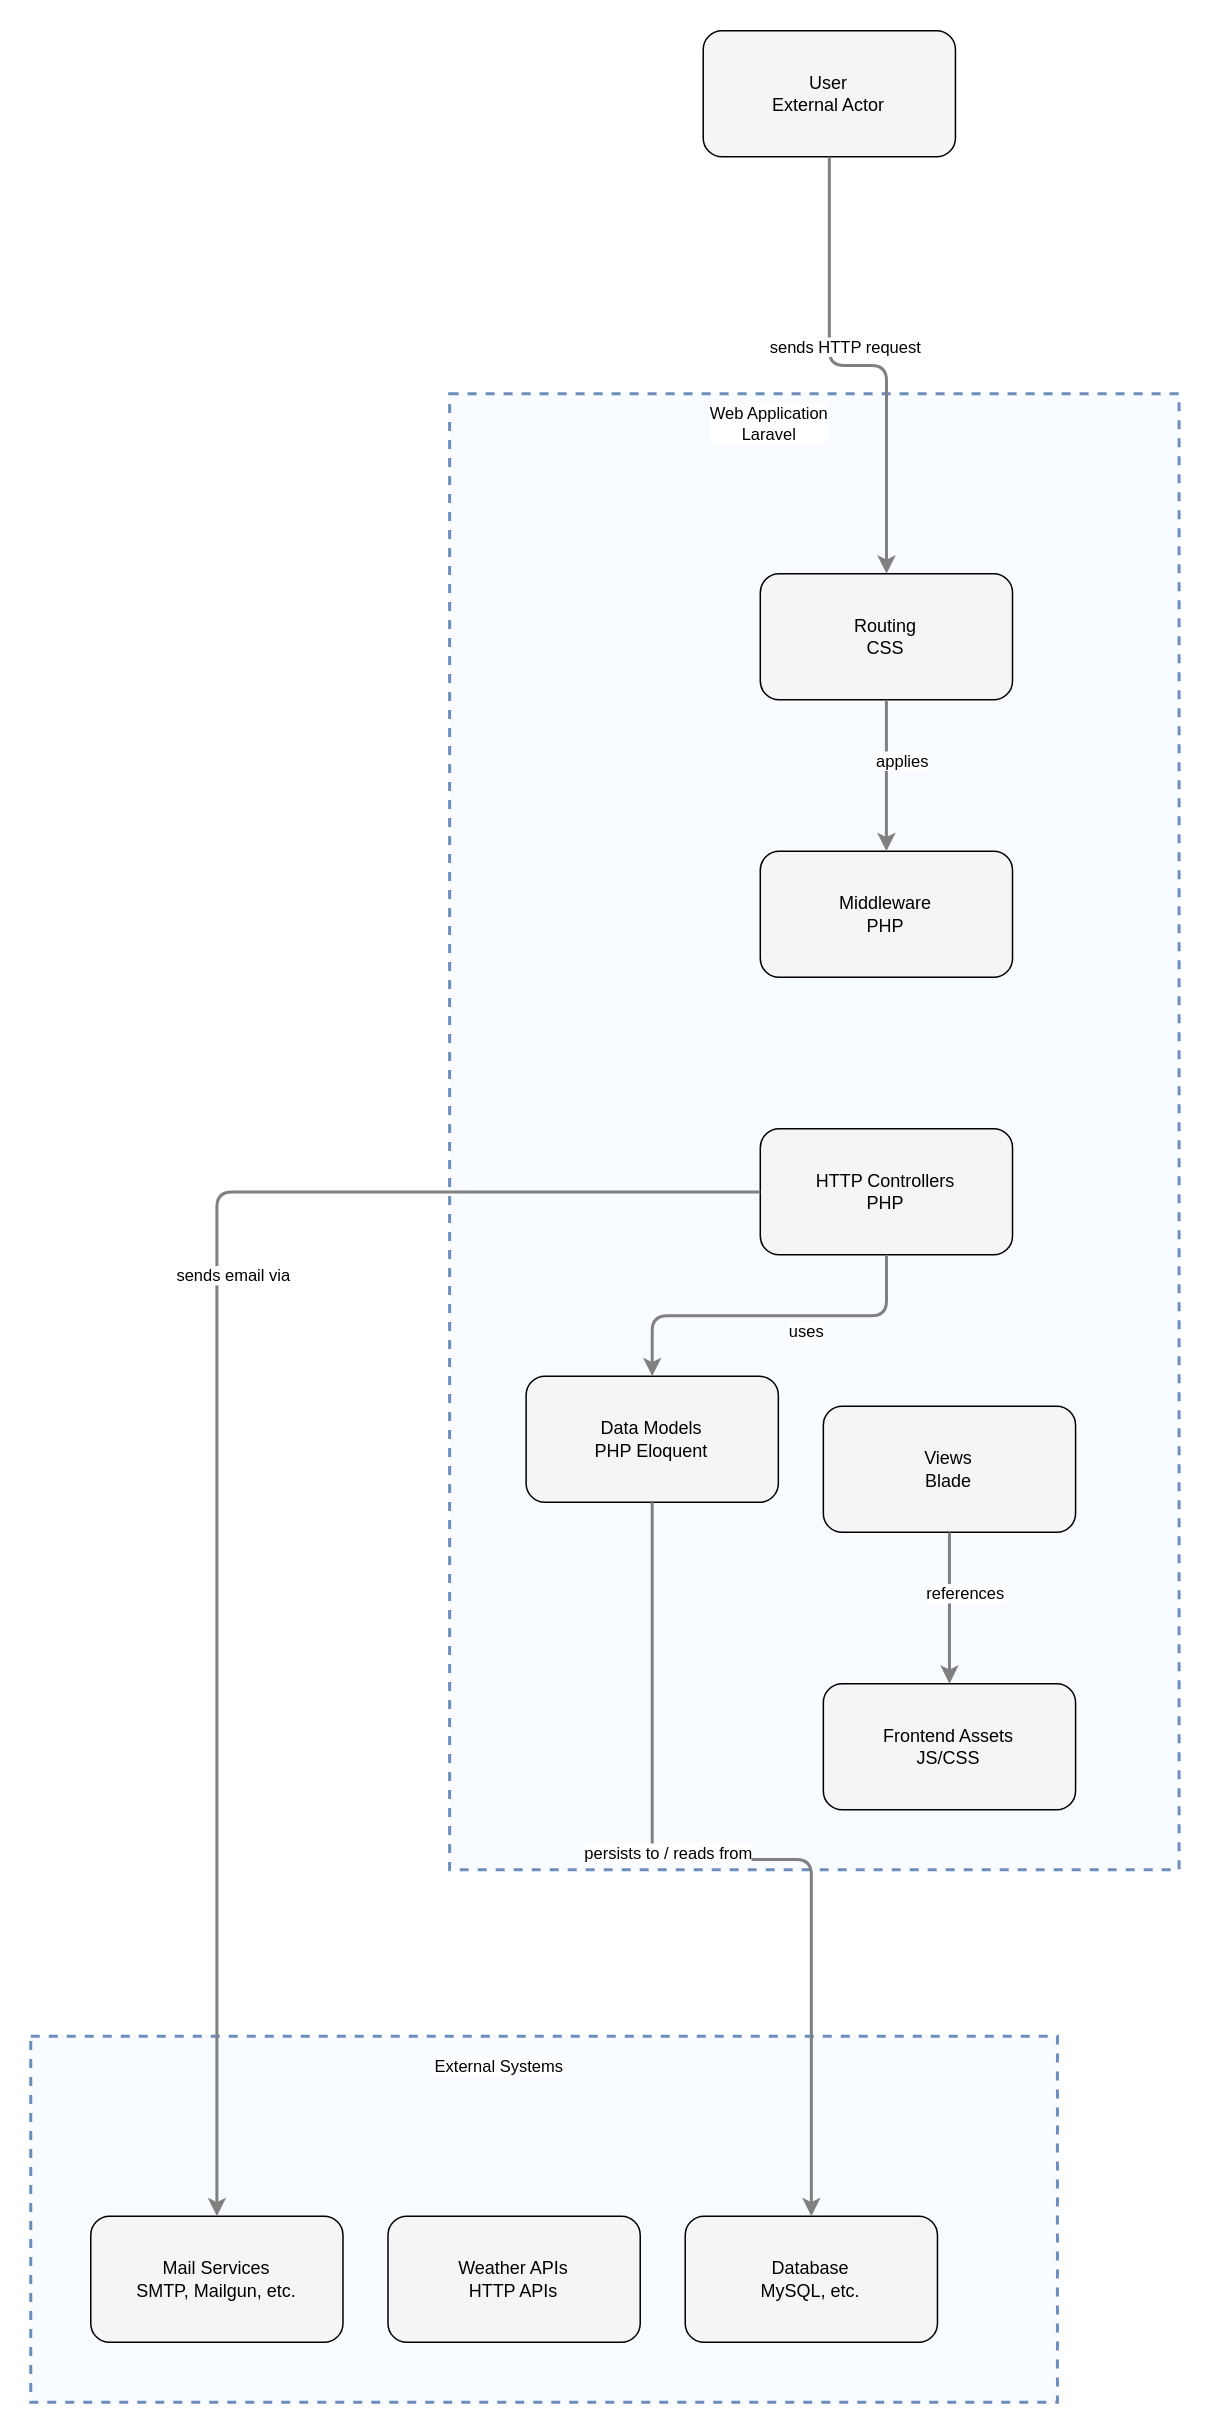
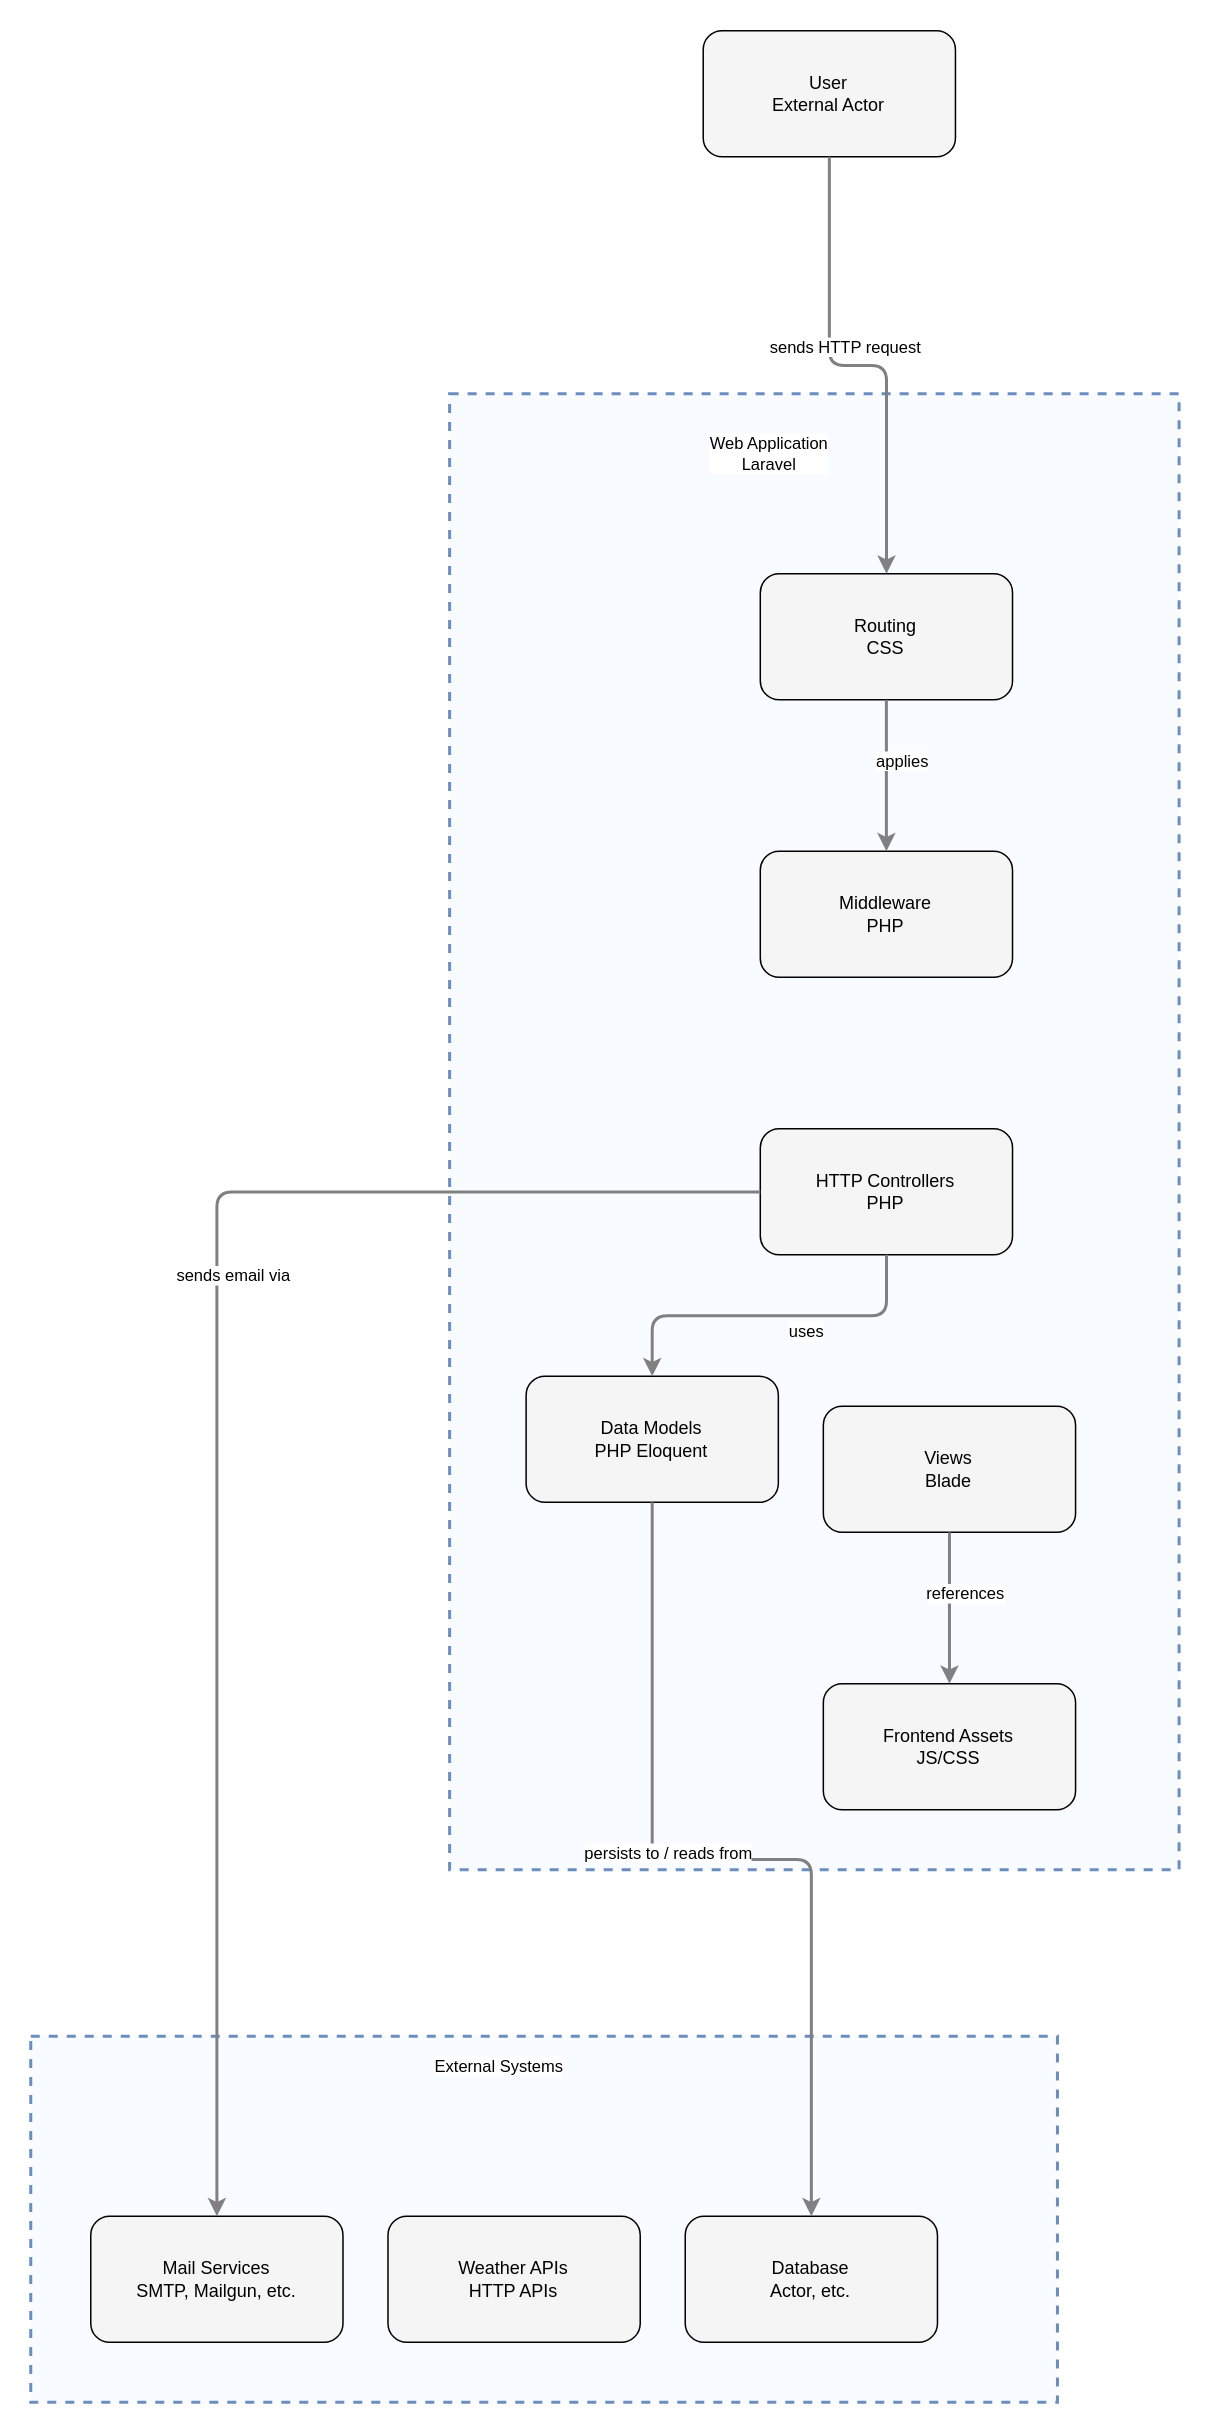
node "Web Application Laravel": moved (769, 424) -> (769, 454)
node "Database MySQL, etc.": label "Database MySQL, etc." -> "Database Actor, etc."
